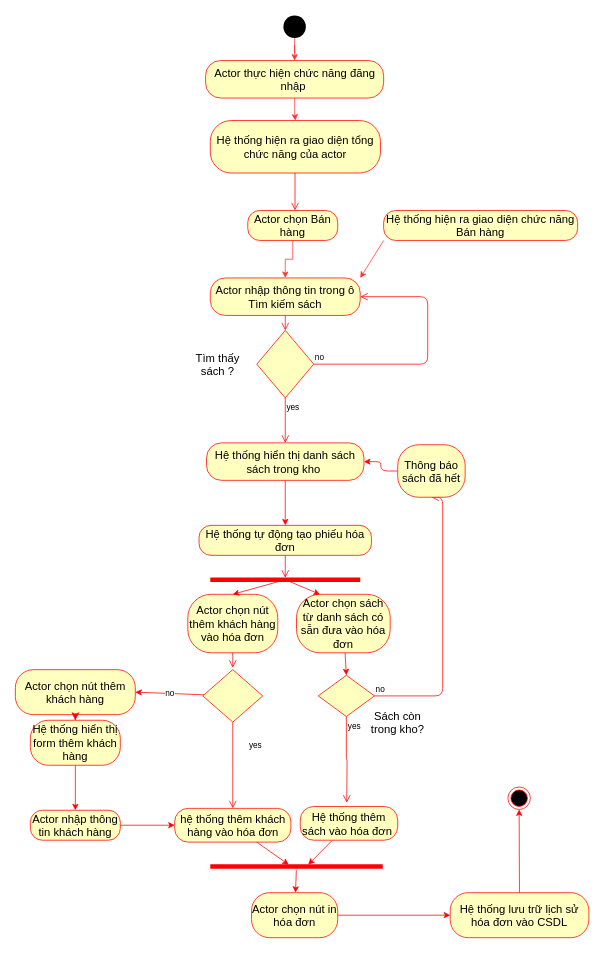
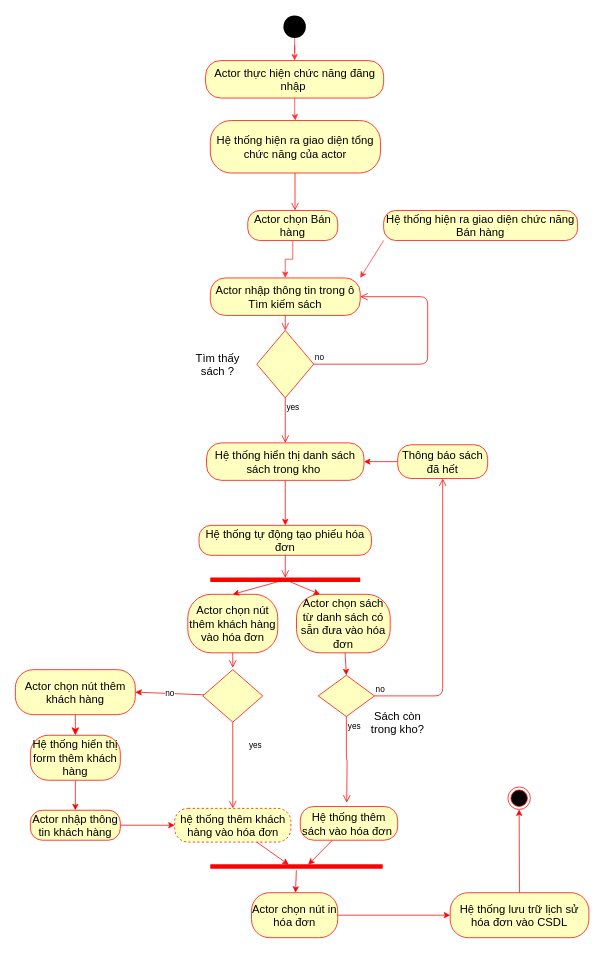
node "Thông báo sách đã hết": size 68x53 -> 90x34
node "Hệ thống hiển thị form thêm khách hàng": moved (75, 743) -> (75, 758)
node "hệ thống thêm khách hàng vào hóa đơn": style solid -> dashed
